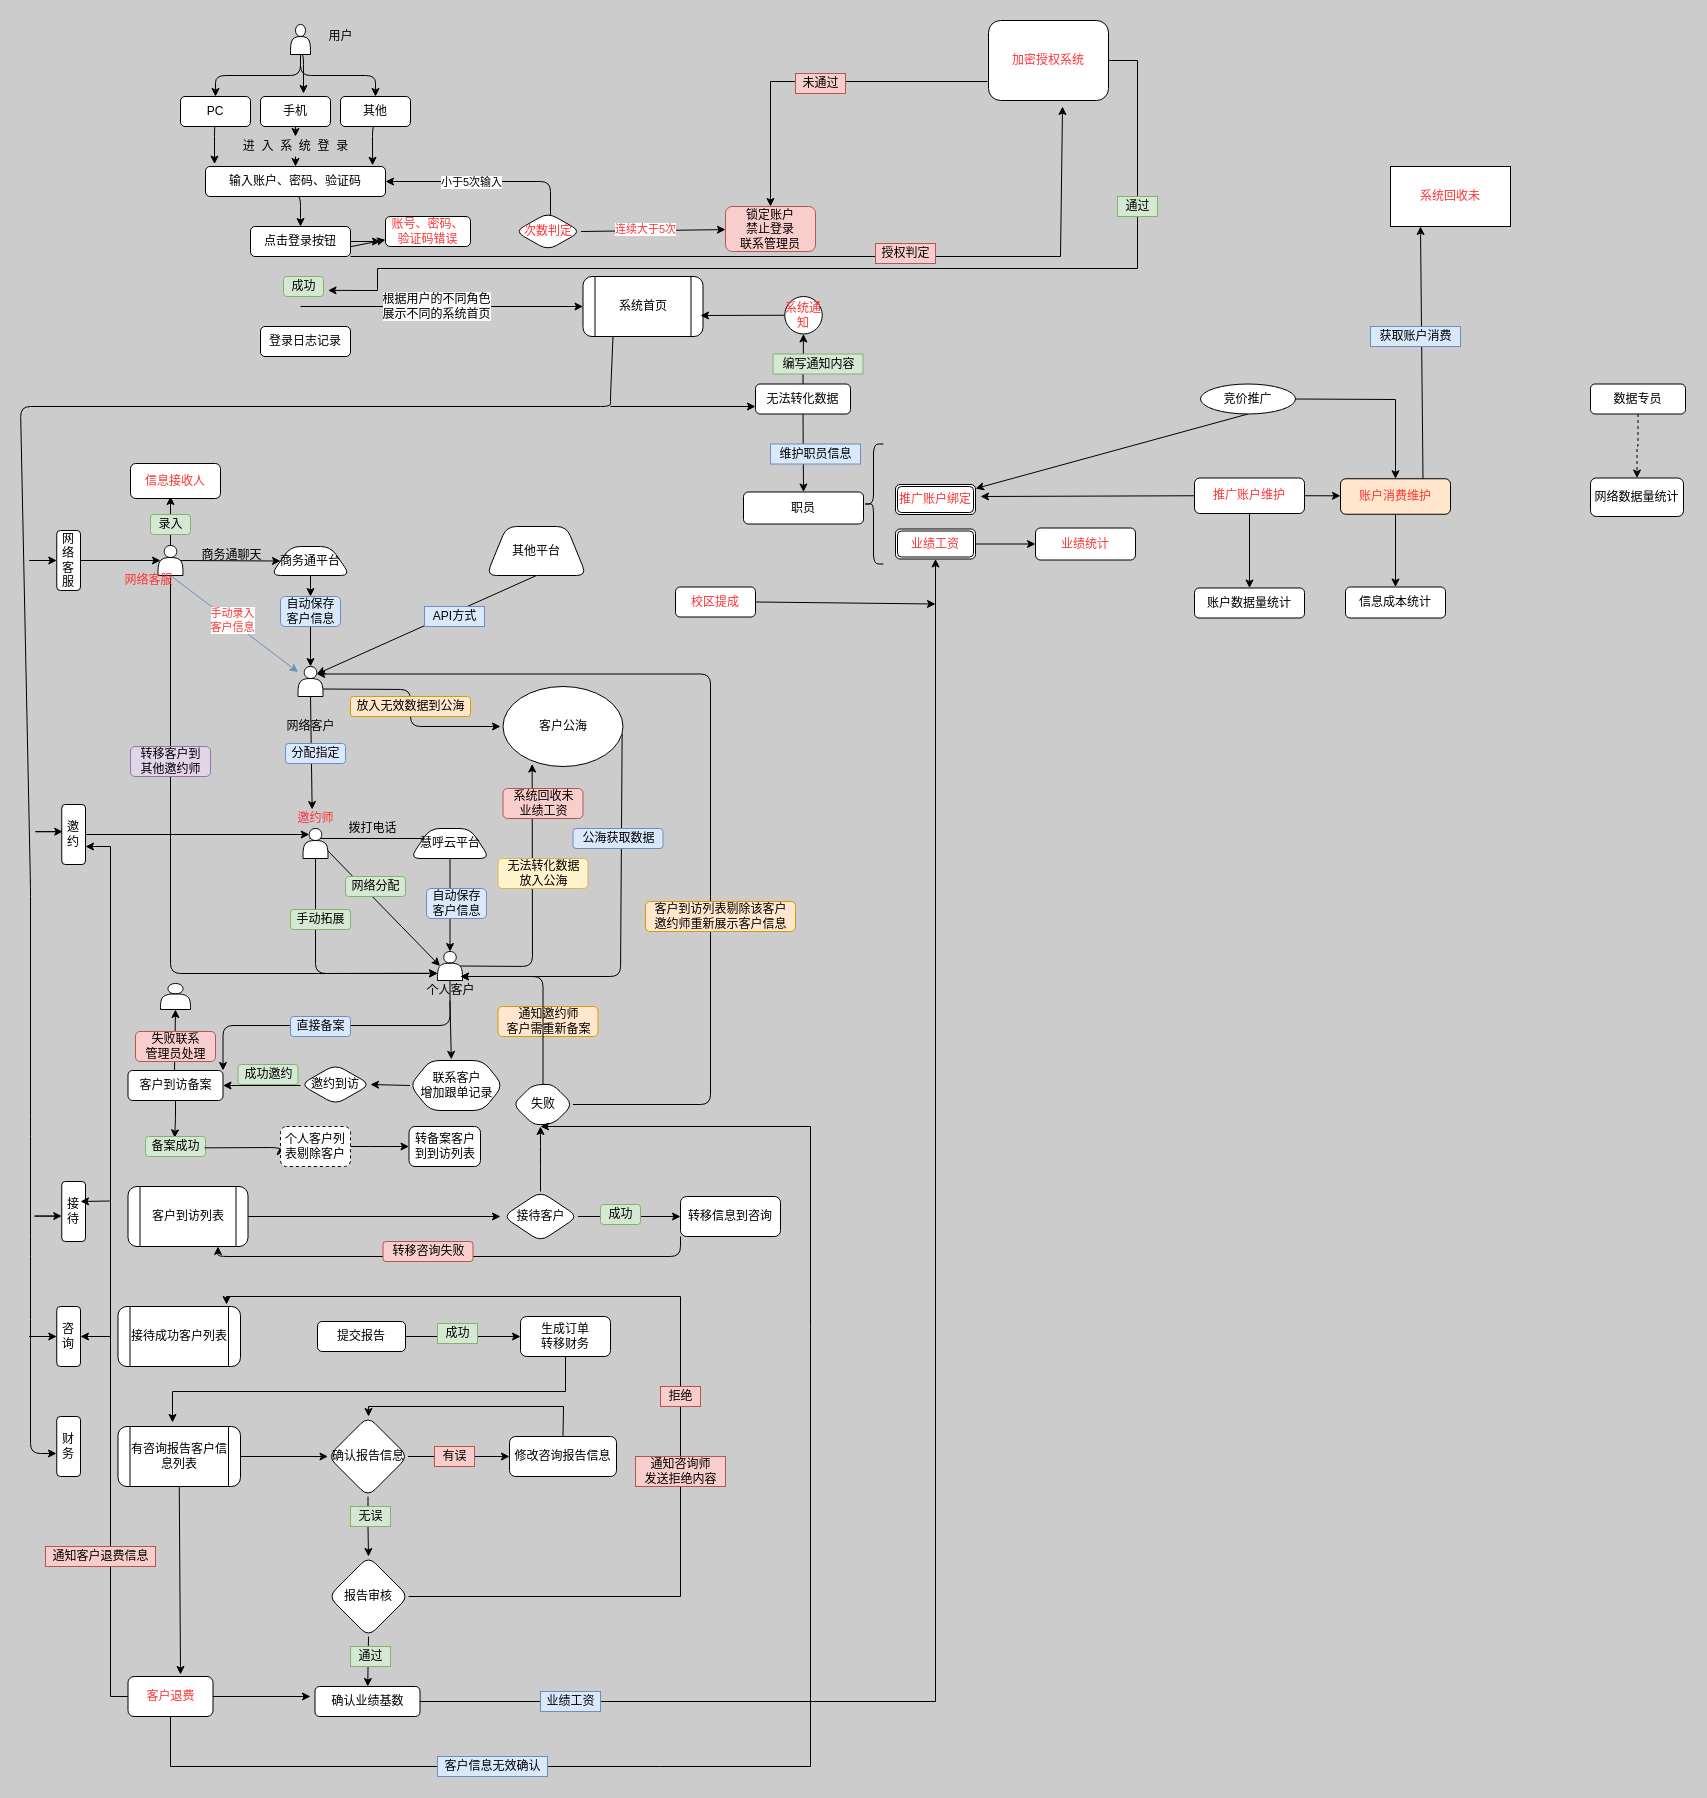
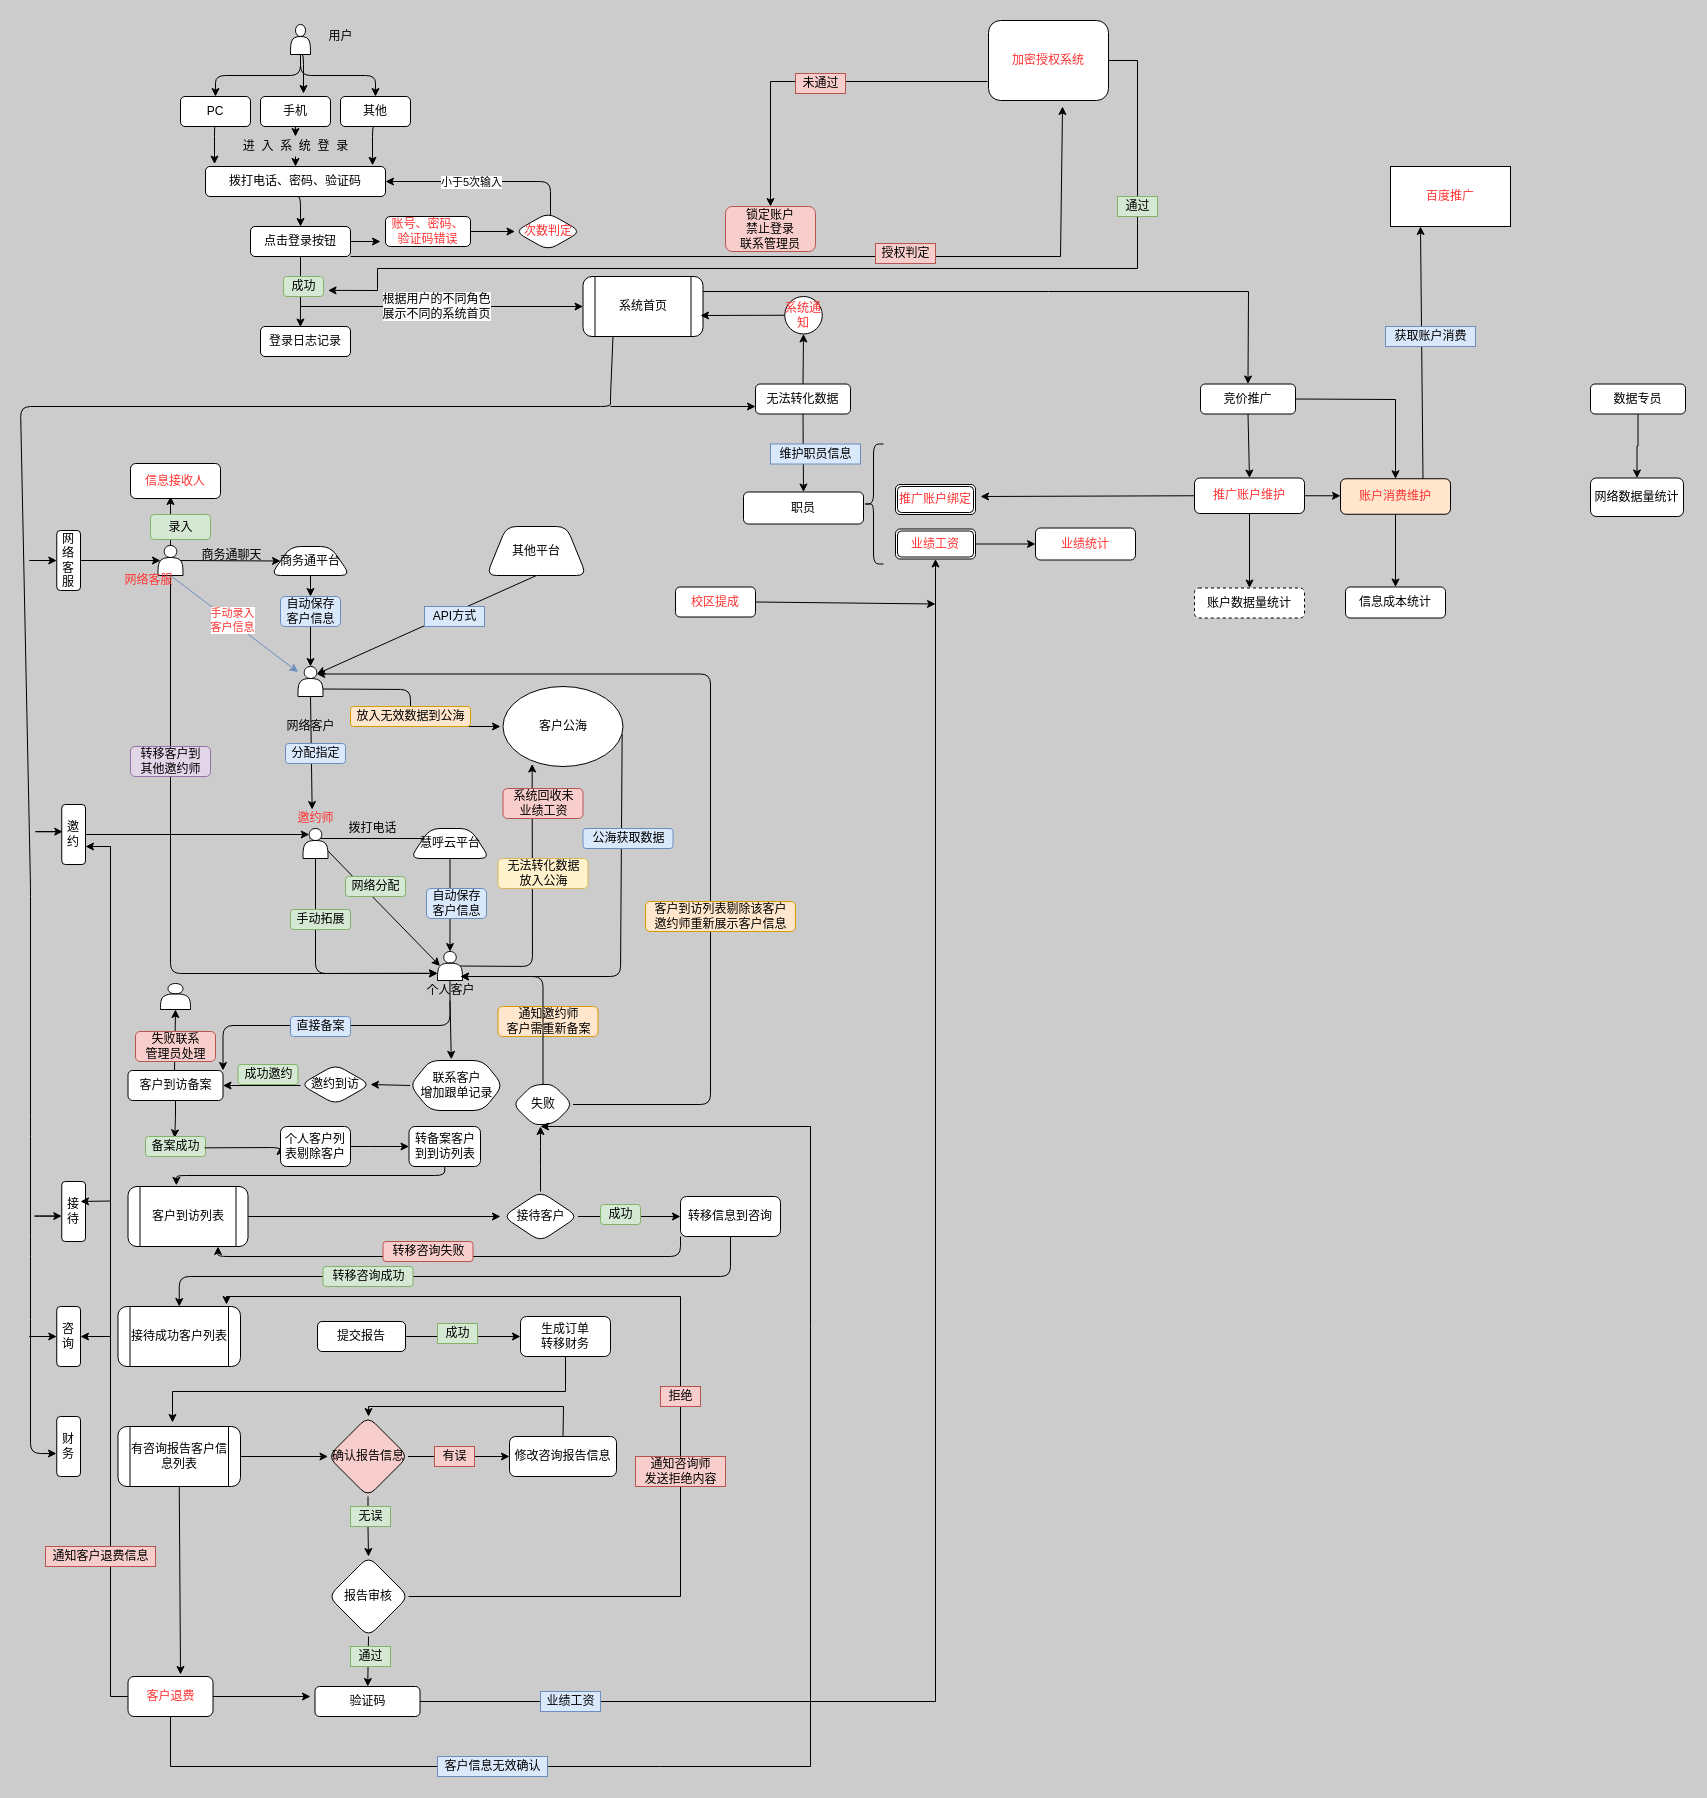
node "输入账户、密码、验证码": label "输入账户、密码、验证码" -> "拨打电话、密码、验证码"
node "系统回收未": label "系统回收未" -> "百度推广"
edge "次数判定" -> "锁定账户 禁止登录 联系管理员": removed, label "连续大于5次"
edge "账号、密码、验证码错误" -> "次数判定": added
edge "点击登录按钮" -> "账号、密码、验证码错误": now "点击登录按钮" -> "登录日志记录"
edge "系统首页" -> "竞价推广": added
node "获取账户消费": moved (1416, 337) -> (1431, 337)
node "编写通知内容": removed
node "竞价推广": shape ellipse -> rounded rectangle
edge "数据专员" -> "网络数据量统计": style dashed -> solid
edge "竞价推广" -> "推广账户绑定": now "竞价推广" -> "推广账户维护"
node "录入": size 40x20 -> 60x25
node "账户数据量统计": style solid -> dashed
node "放入无效数据到公海": moved (411, 707) -> (411, 717)
node "公海获取数据": moved (618, 839) -> (628, 839)
node "个人客户列表剔除客户": style dashed -> solid
edge "转备案客户到到访列表" -> "客户到访列表": added
node "转移咨询成功": added
edge "转移信息到咨询" -> "接待成功客户列表": added
node "确认报告信息": fillcolor #ffffff -> #f8cecc
node "确认业绩基数": label "确认业绩基数" -> "验证码"
